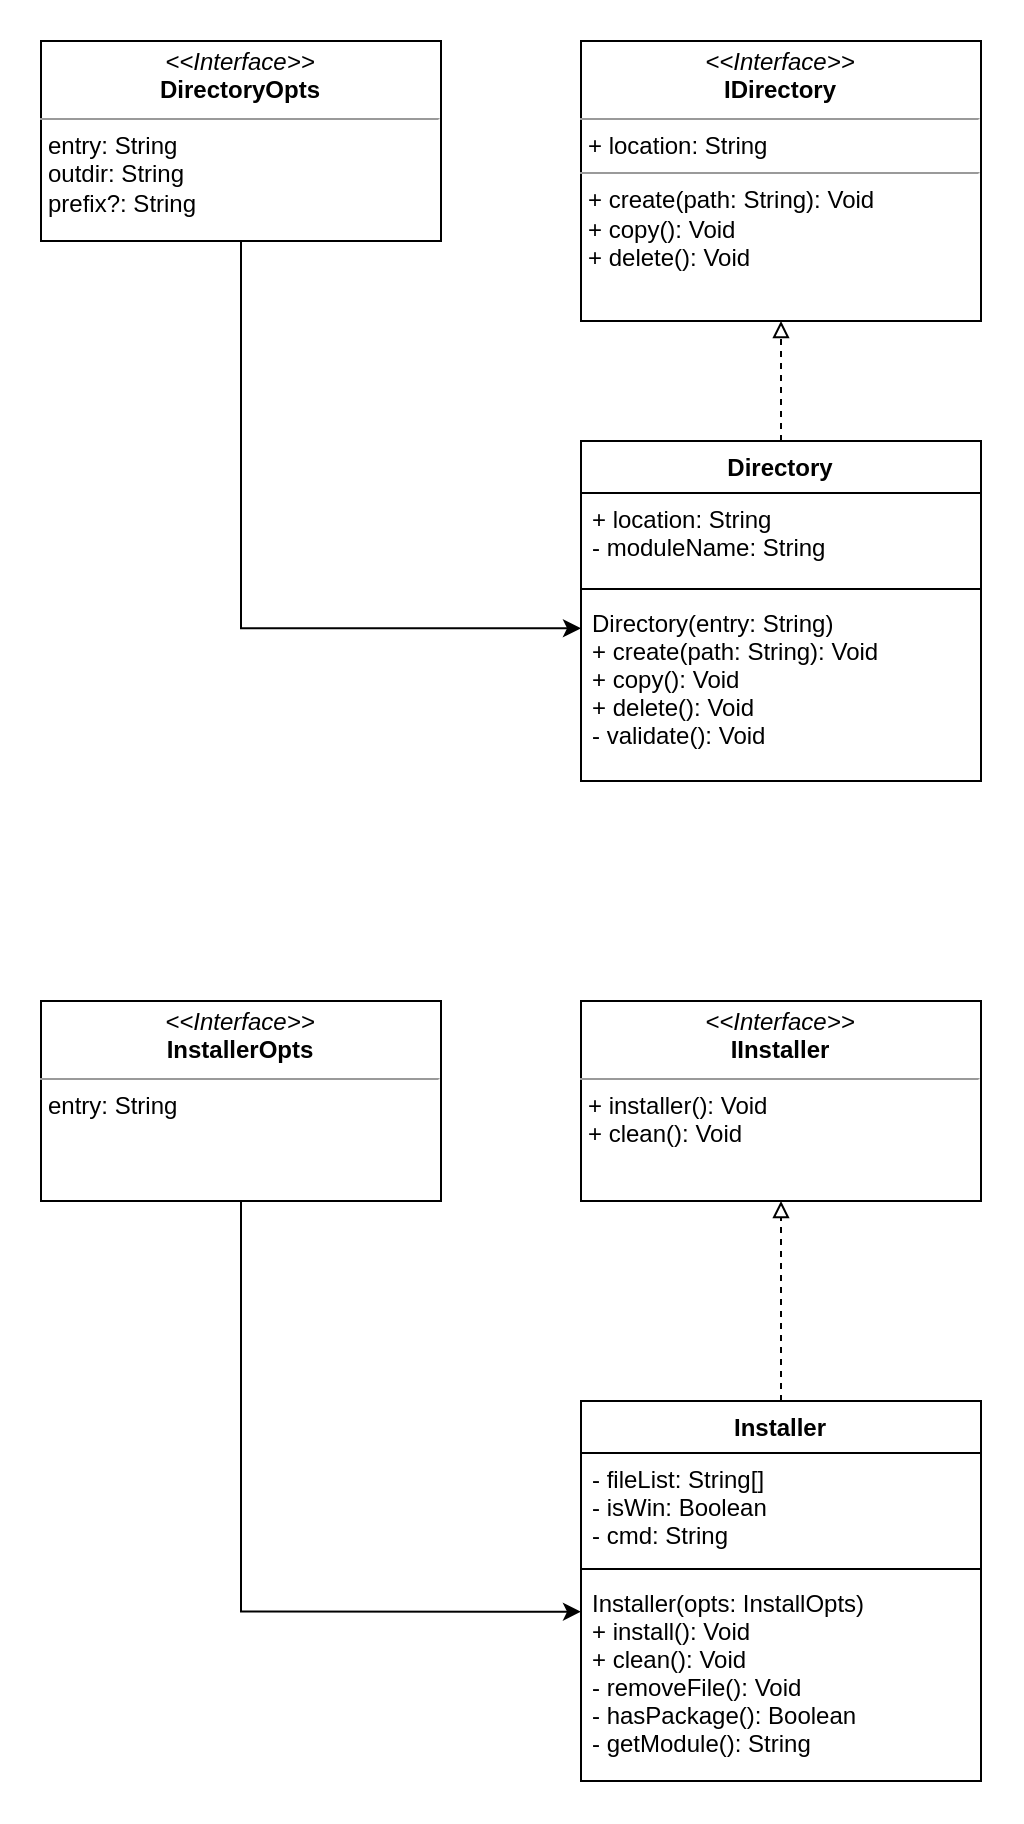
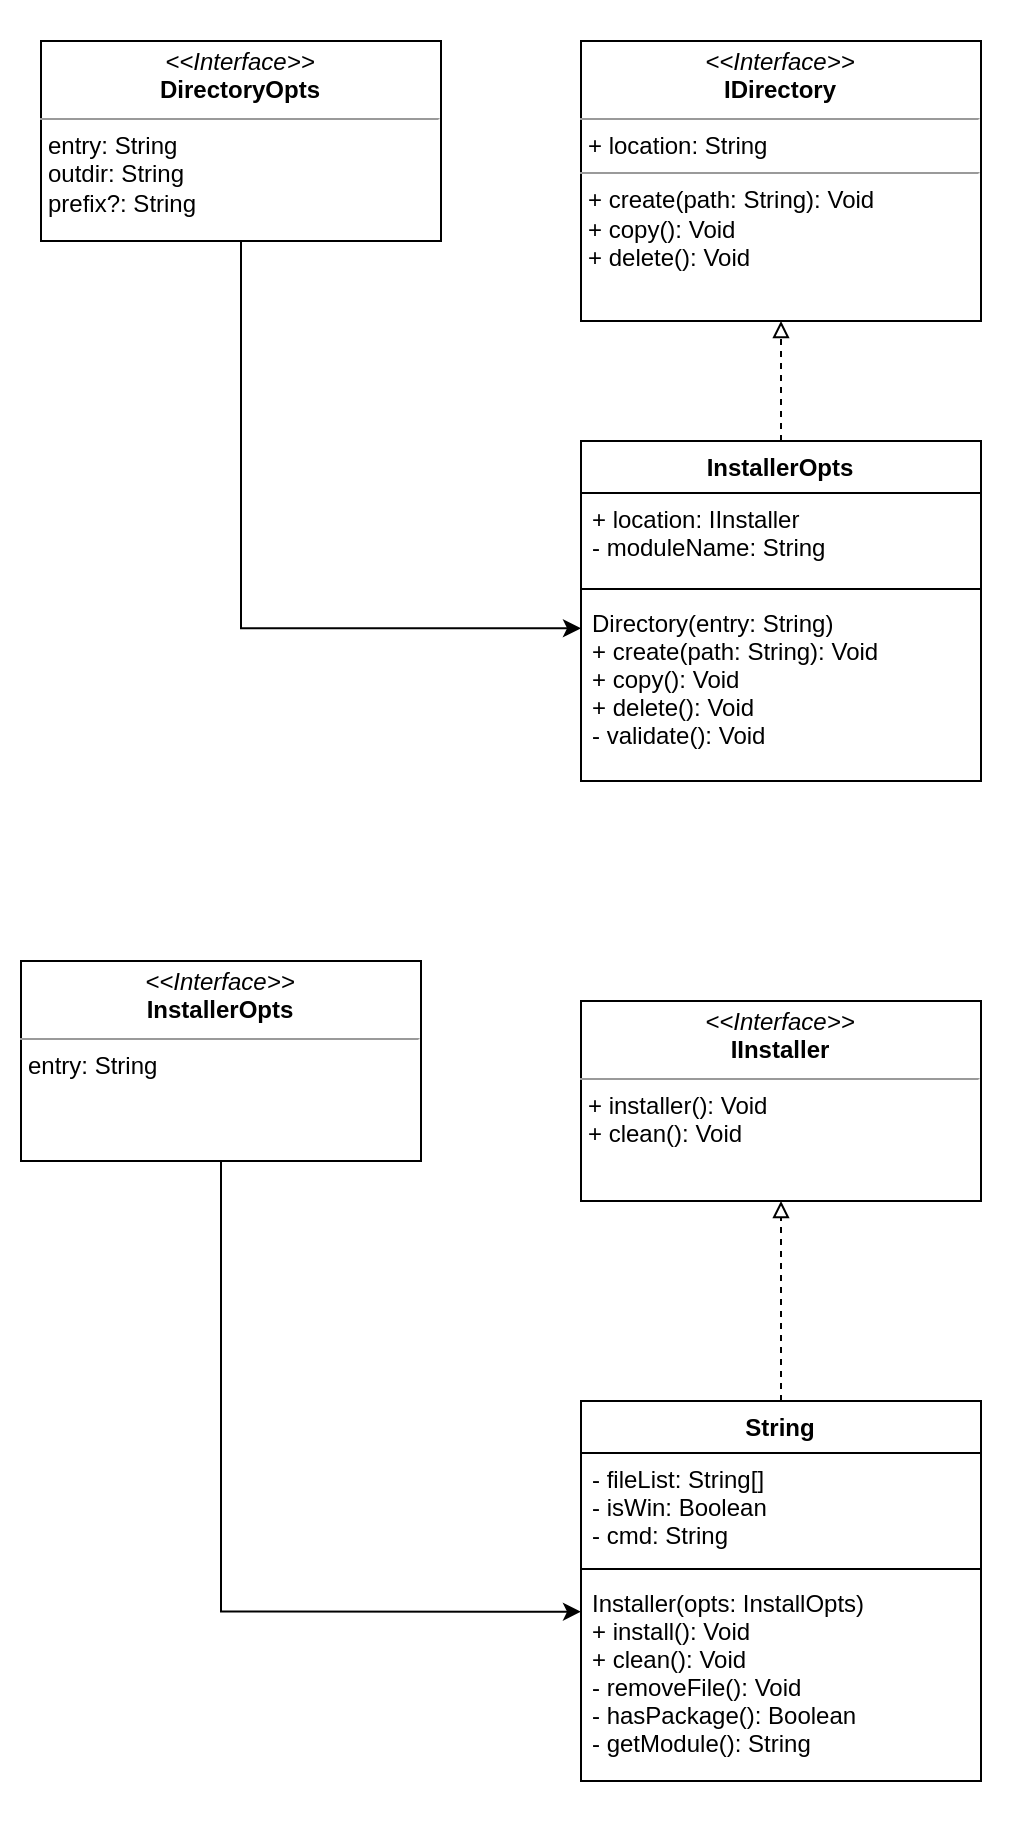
node "Directory": label "Directory" -> "InstallerOpts"
node "+ location: String - moduleName: String": label "+ location: String - moduleName: String" -> "+ location: IInstaller - moduleName: String"
node "<<Interface>> InstallerOpts entry: String": moved (241, 1101) -> (221, 1061)
node "Installer": label "Installer" -> "String"
